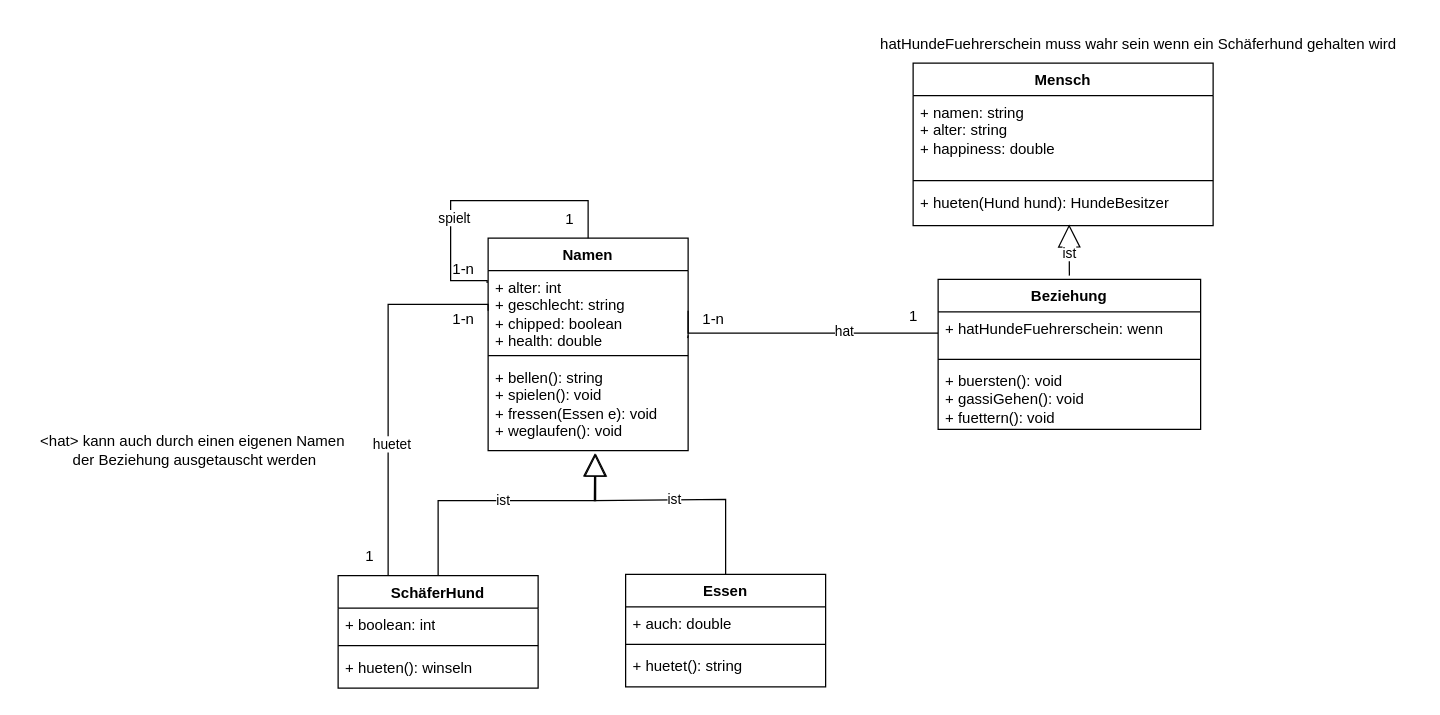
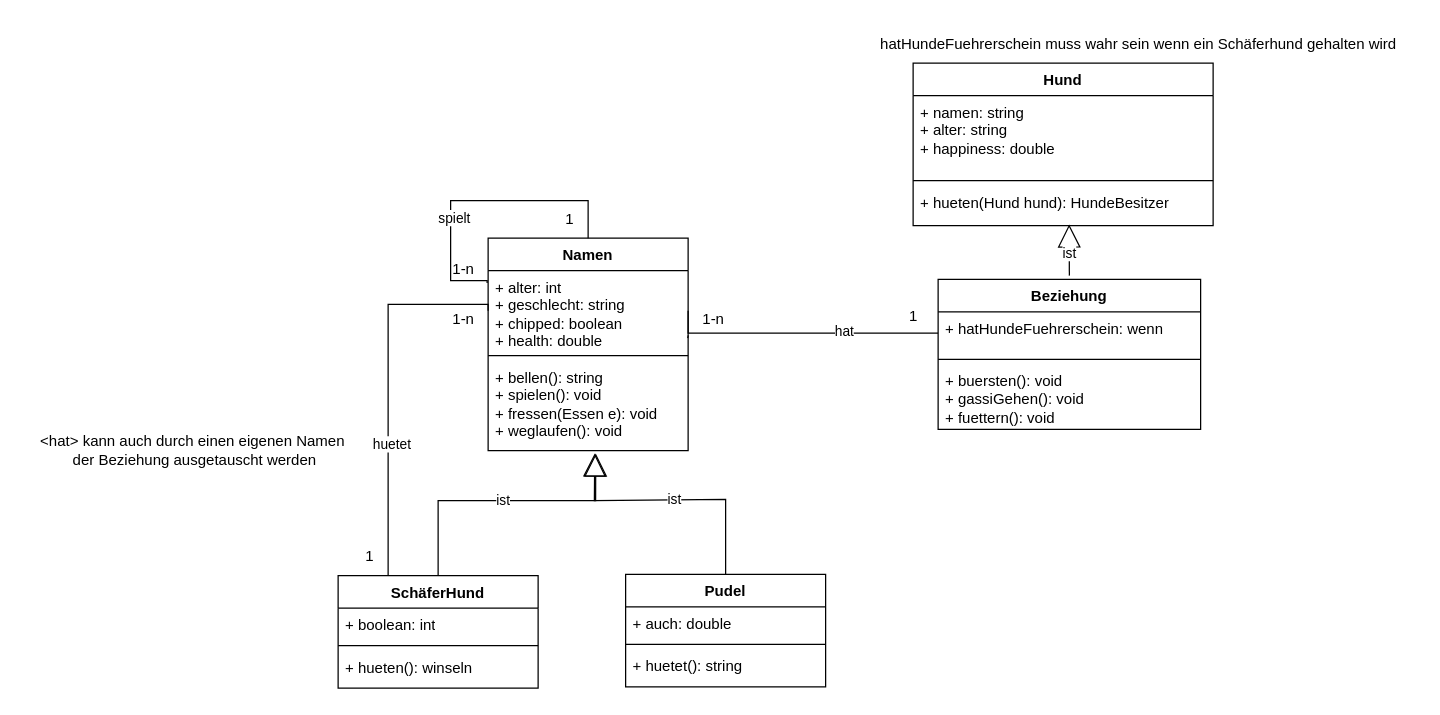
node "Mensch": label "Mensch" -> "Hund"
node "Essen": label "Essen" -> "Pudel"
